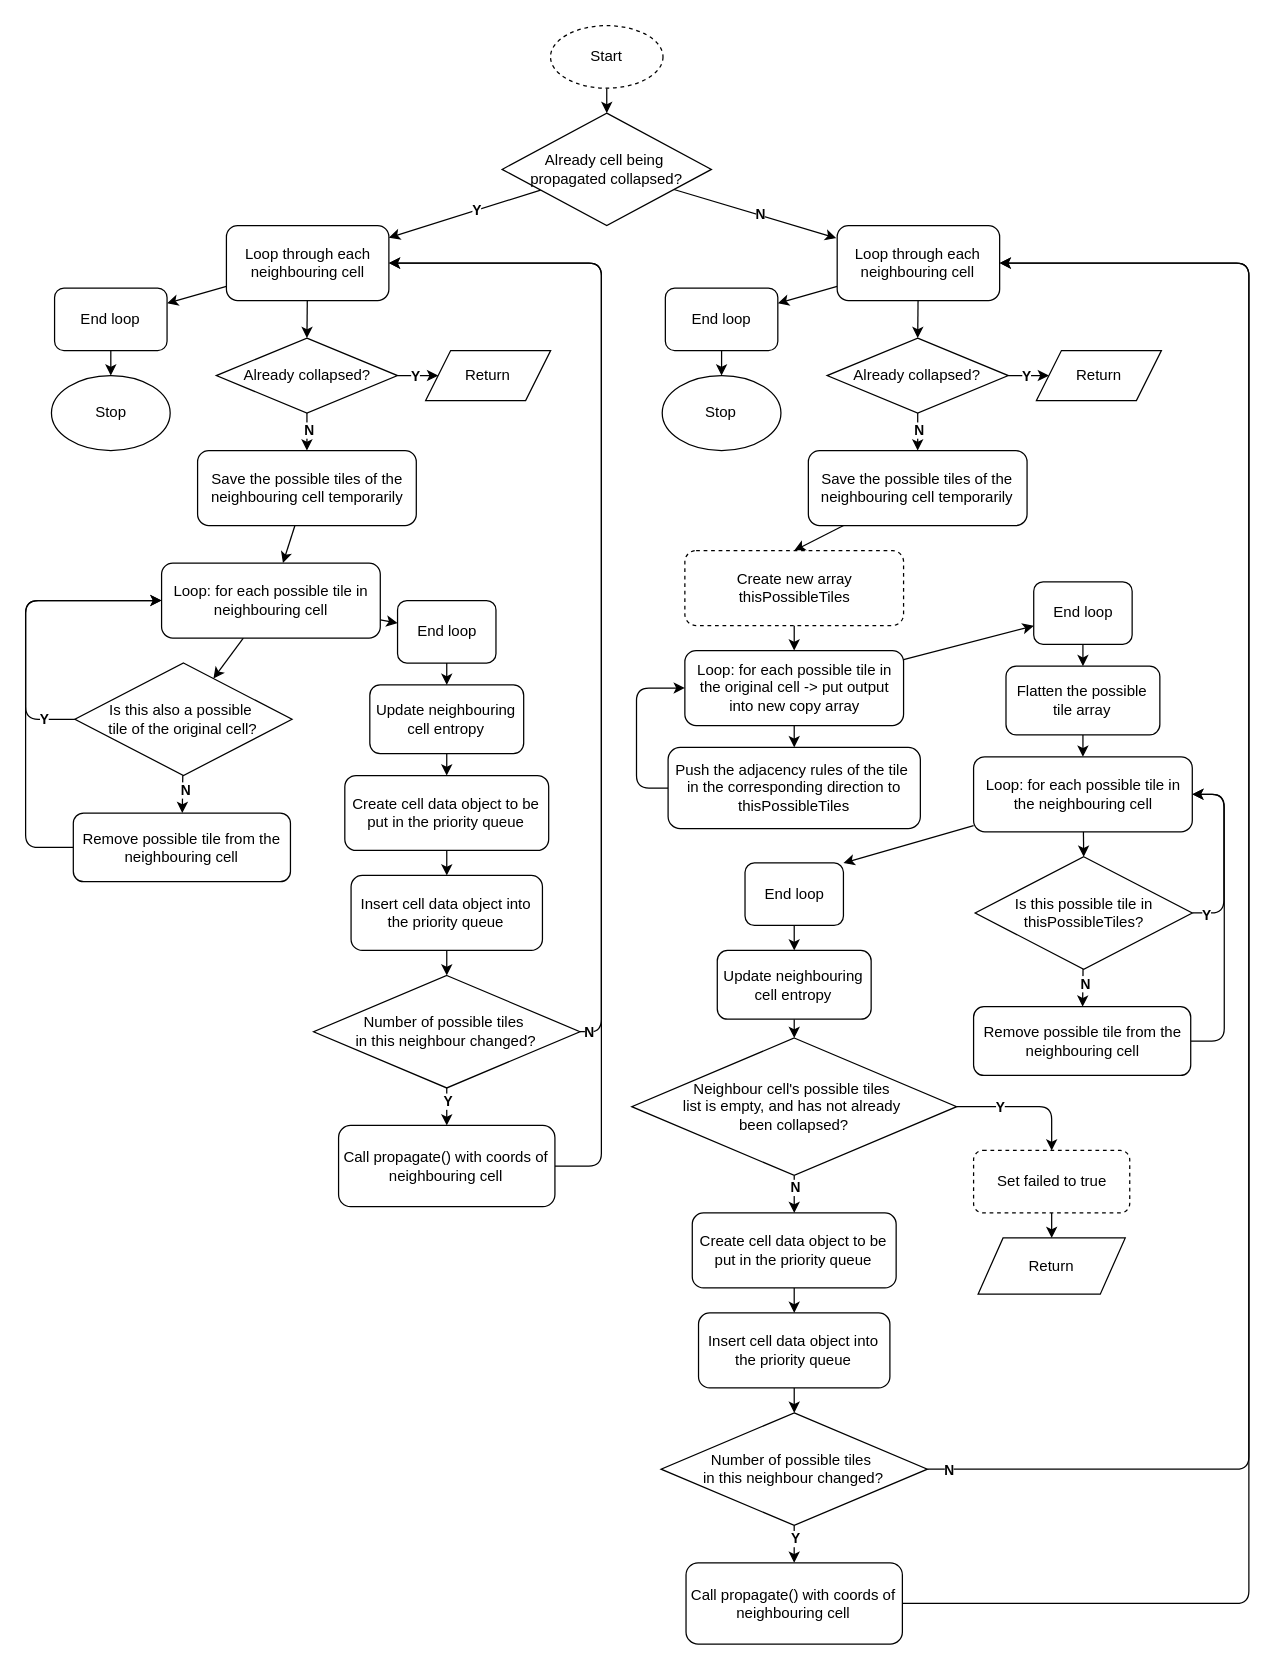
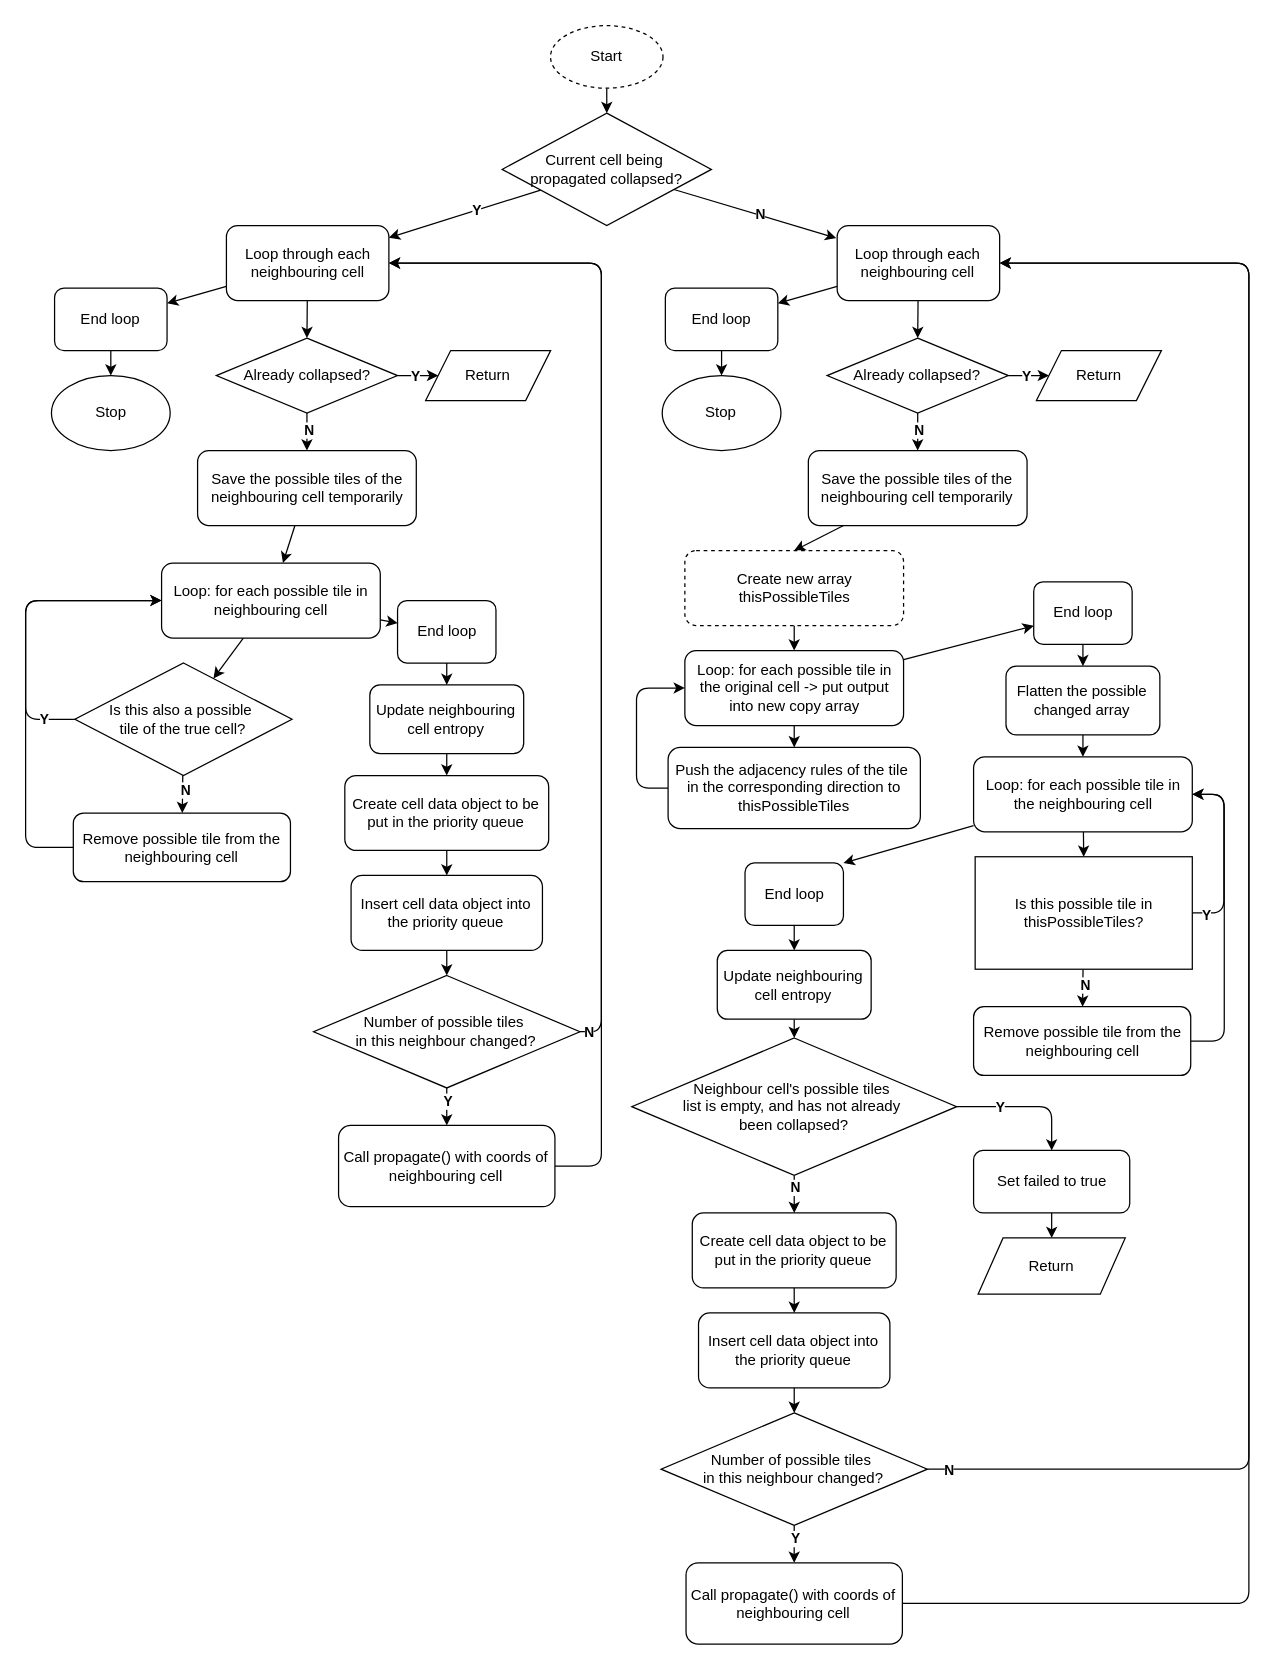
node "Already cell being propagated collapsed?": label "Already cell being propagated collapsed?" -> "Current cell being propagated collapsed?"
node "Flatten the possible tile array": label "Flatten the possible tile array" -> "Flatten the possible changed array"
node "Is this also a possible tile of the original cell?": label "Is this also a possible tile of the original cell?" -> "Is this also a possible tile of the true cell?"
node "Is this possible tile in thisPossibleTiles?": shape diamond -> rectangle
node "Set failed to true": style dashed -> solid
